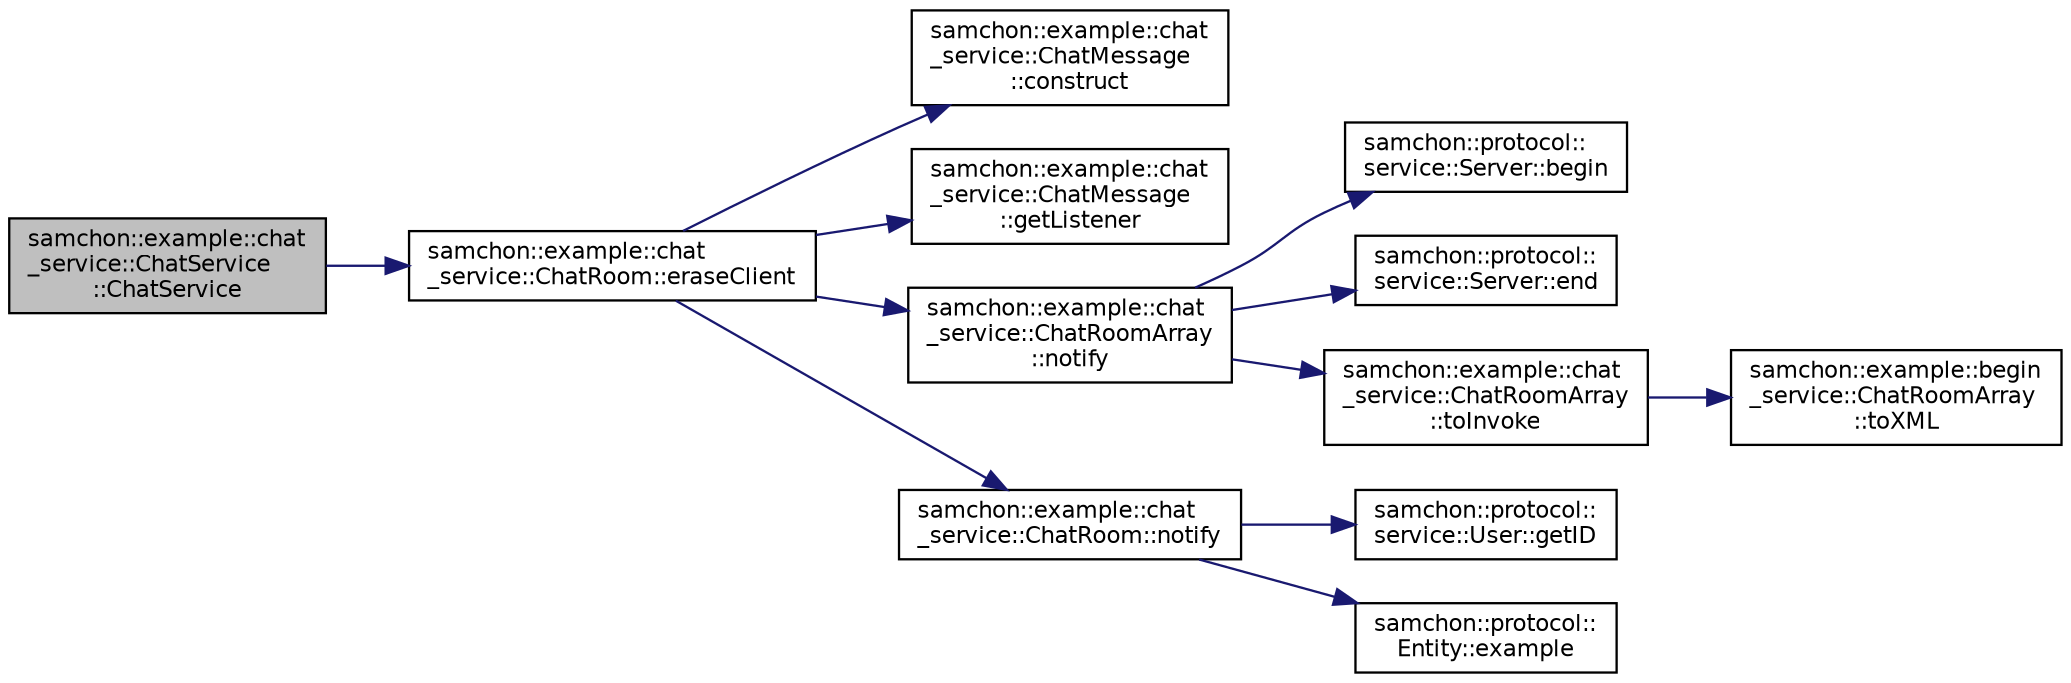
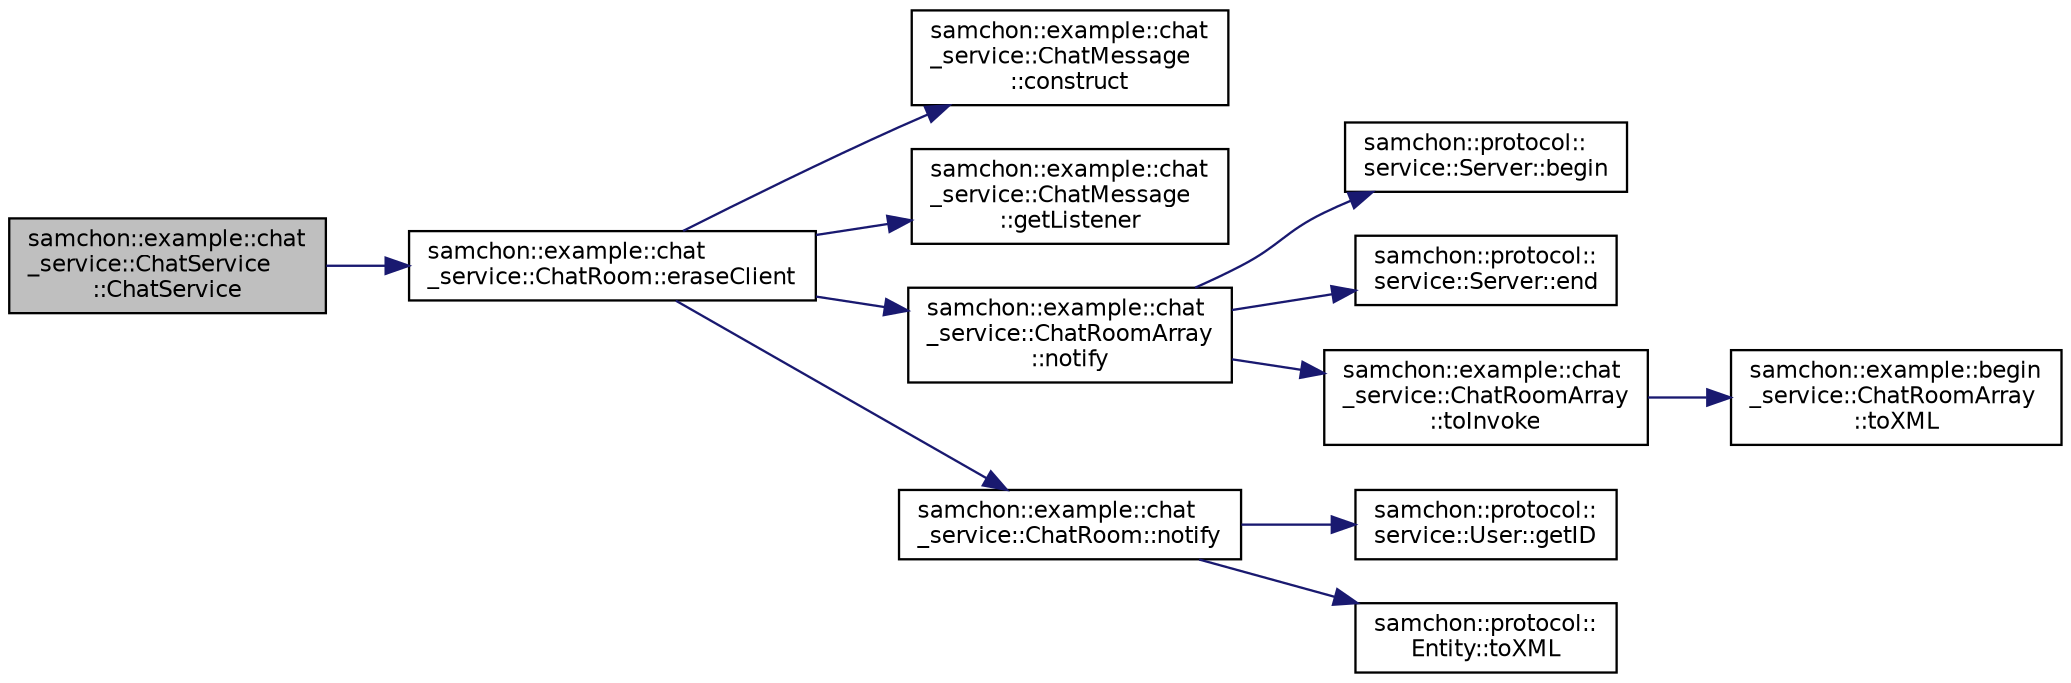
node "samchon::protocol:: Entity::example": label "samchon::protocol:: Entity::example" -> "samchon::protocol:: Entity::toXML"
